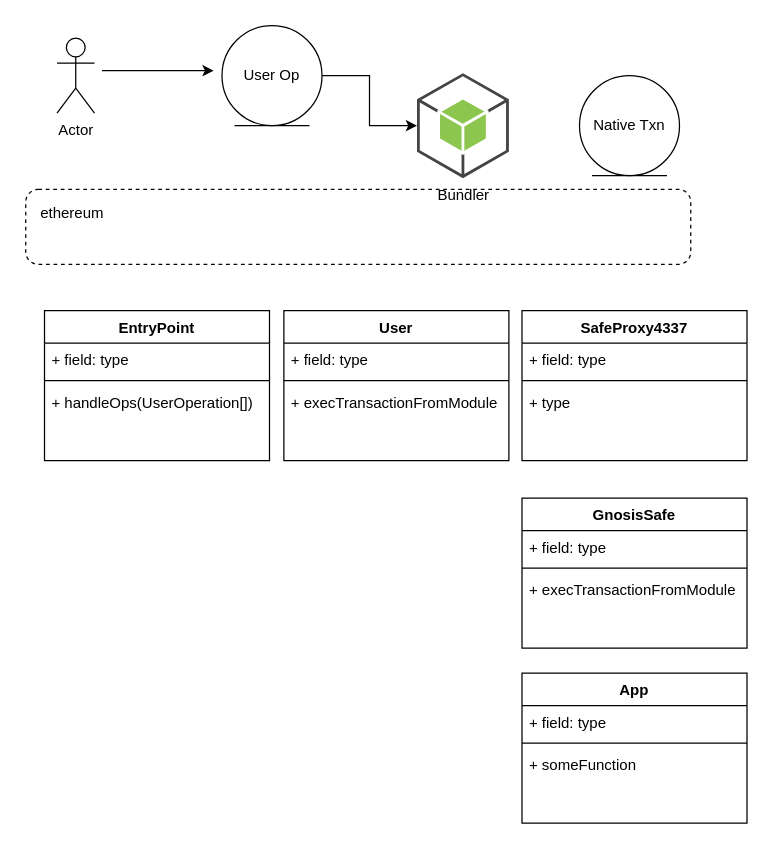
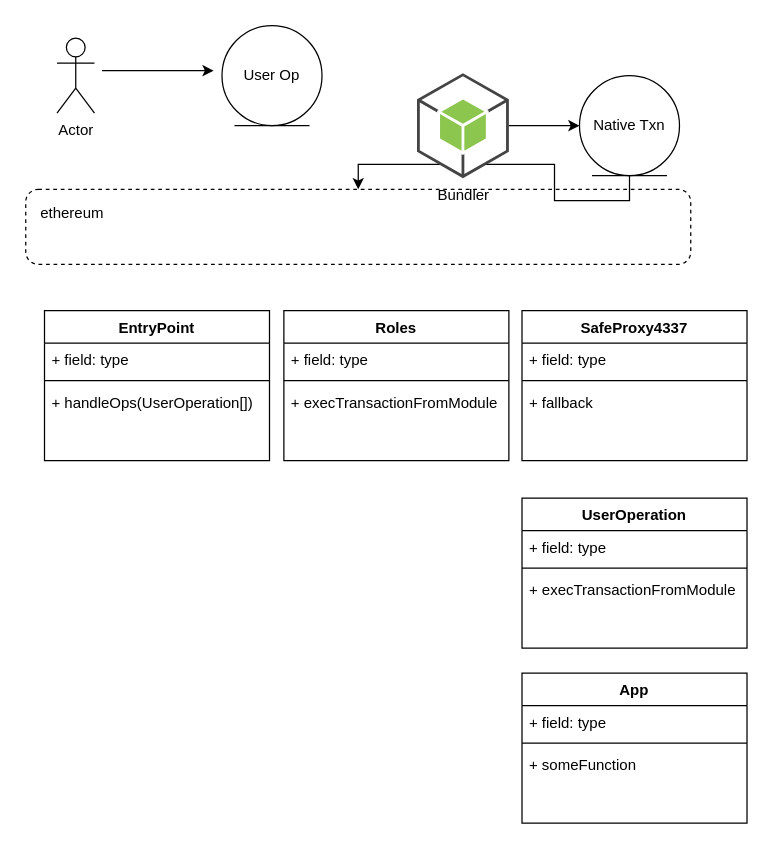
edge "User Op" -> "Bundler": removed
edge "Bundler" -> "Native Txn": added
edge "Native Txn" -> "ethereum": added
node "User": label "User" -> "Roles"
node "+ type": label "+ type" -> "+ fallback"
node "GnosisSafe": label "GnosisSafe" -> "UserOperation"
